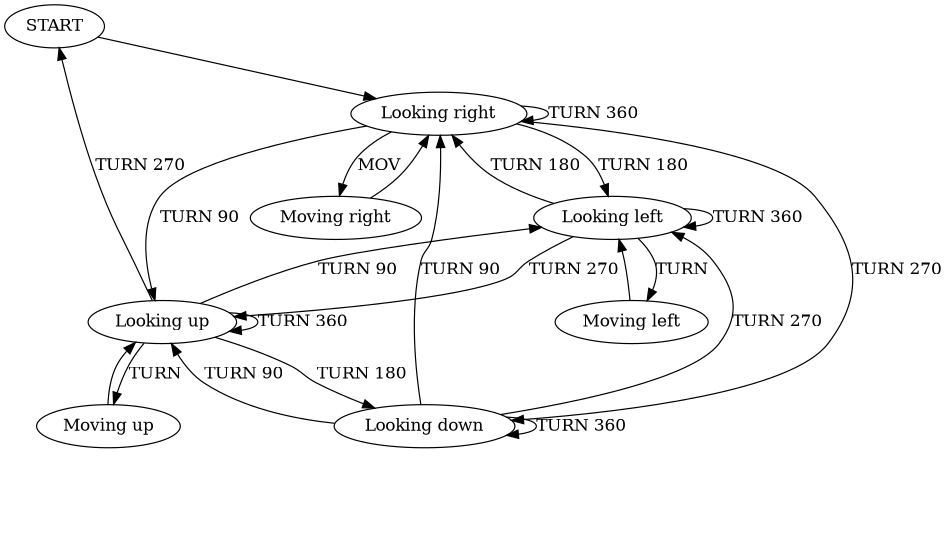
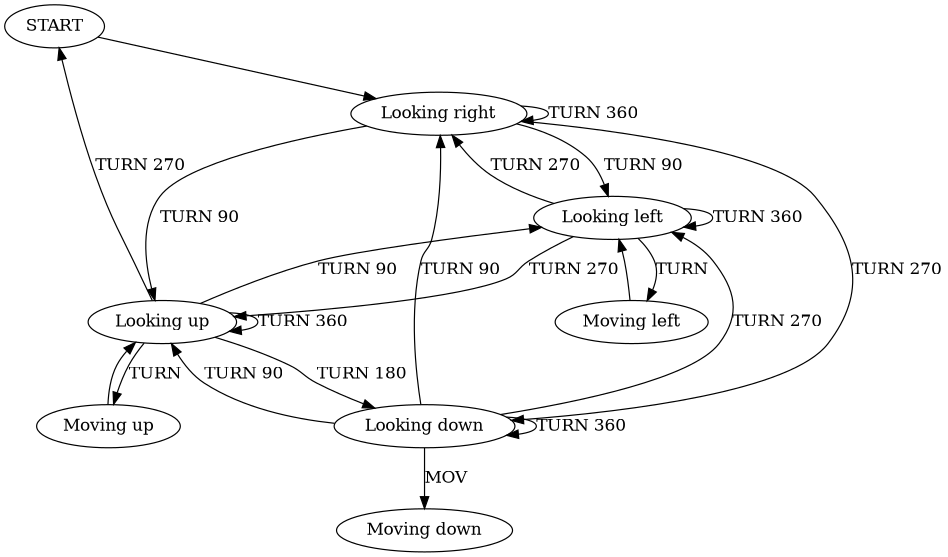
edge "Looking left" -> "Looking right": label "TURN 180" -> "TURN 270"
edge "Looking right" -> "Looking left": label "TURN 180" -> "TURN 90"
node "Moving right": removed
node "Moving down": added
